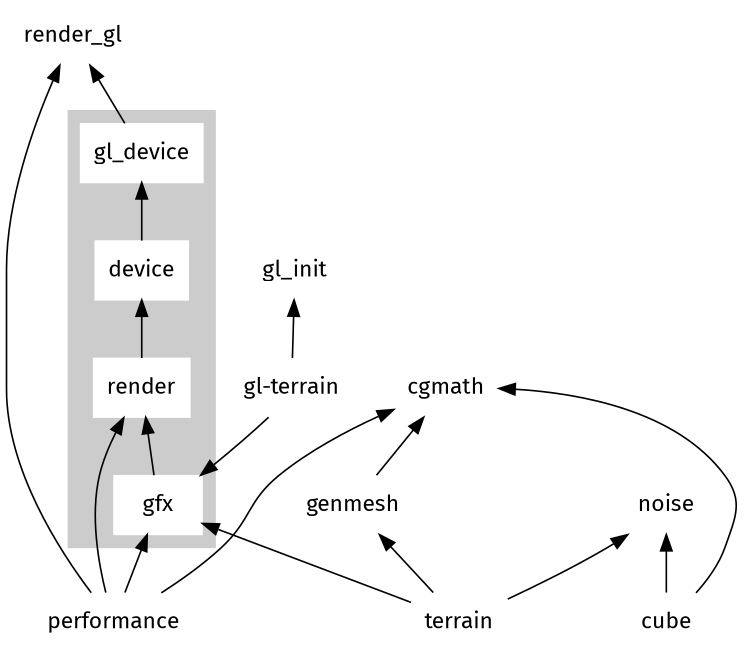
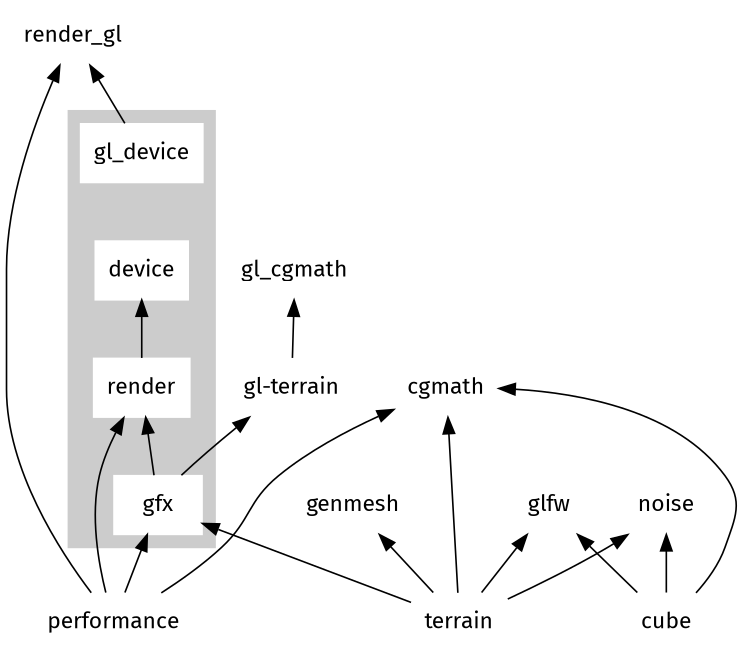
edge "device" -> "gl_device": removed
node "gl_init": label "gl_init" -> "gl_cgmath"
edge "gl-terrain" -> "gfx": reversed
edge "genmesh" -> "cgmath": now "terrain" -> "cgmath"
node "glfw": added
